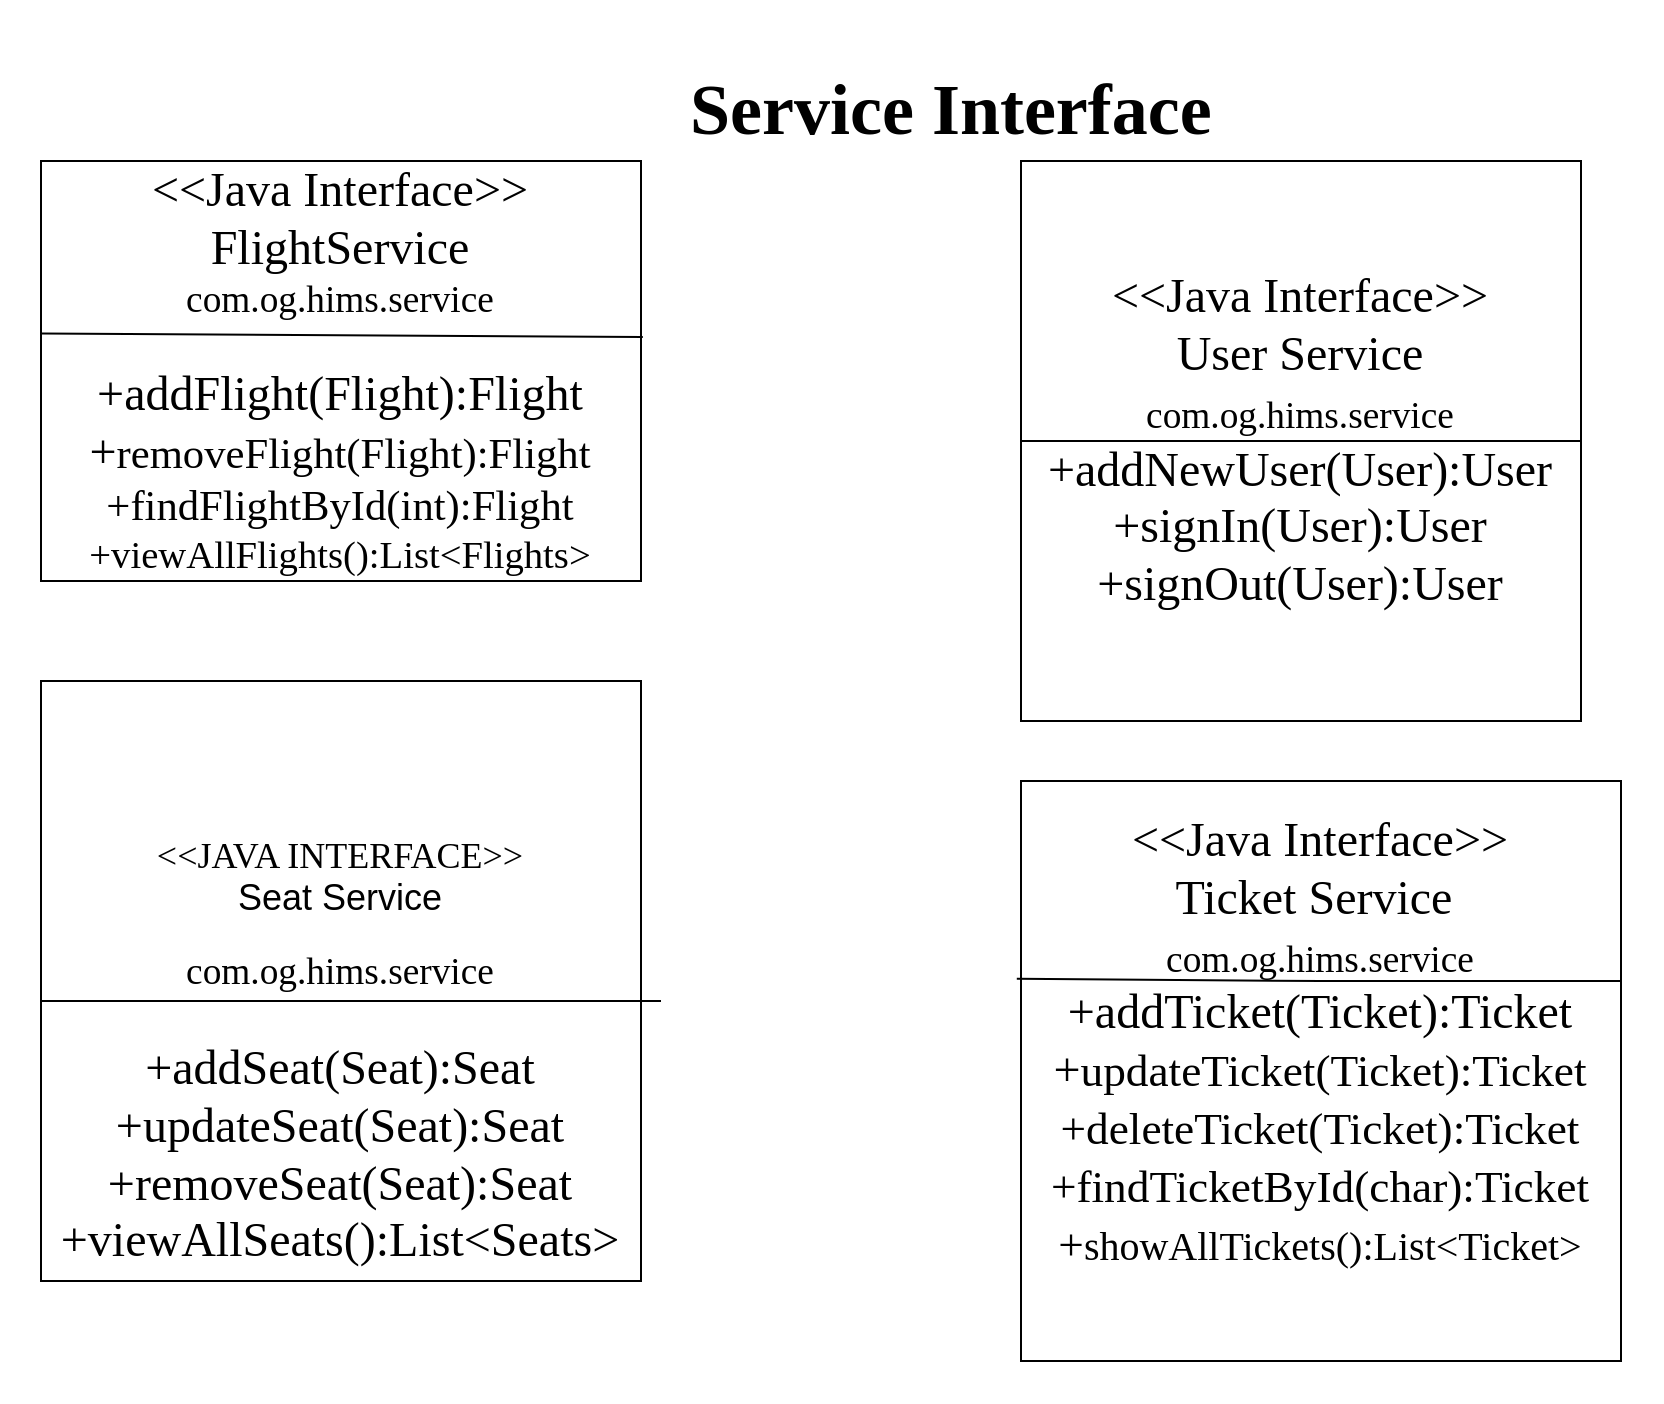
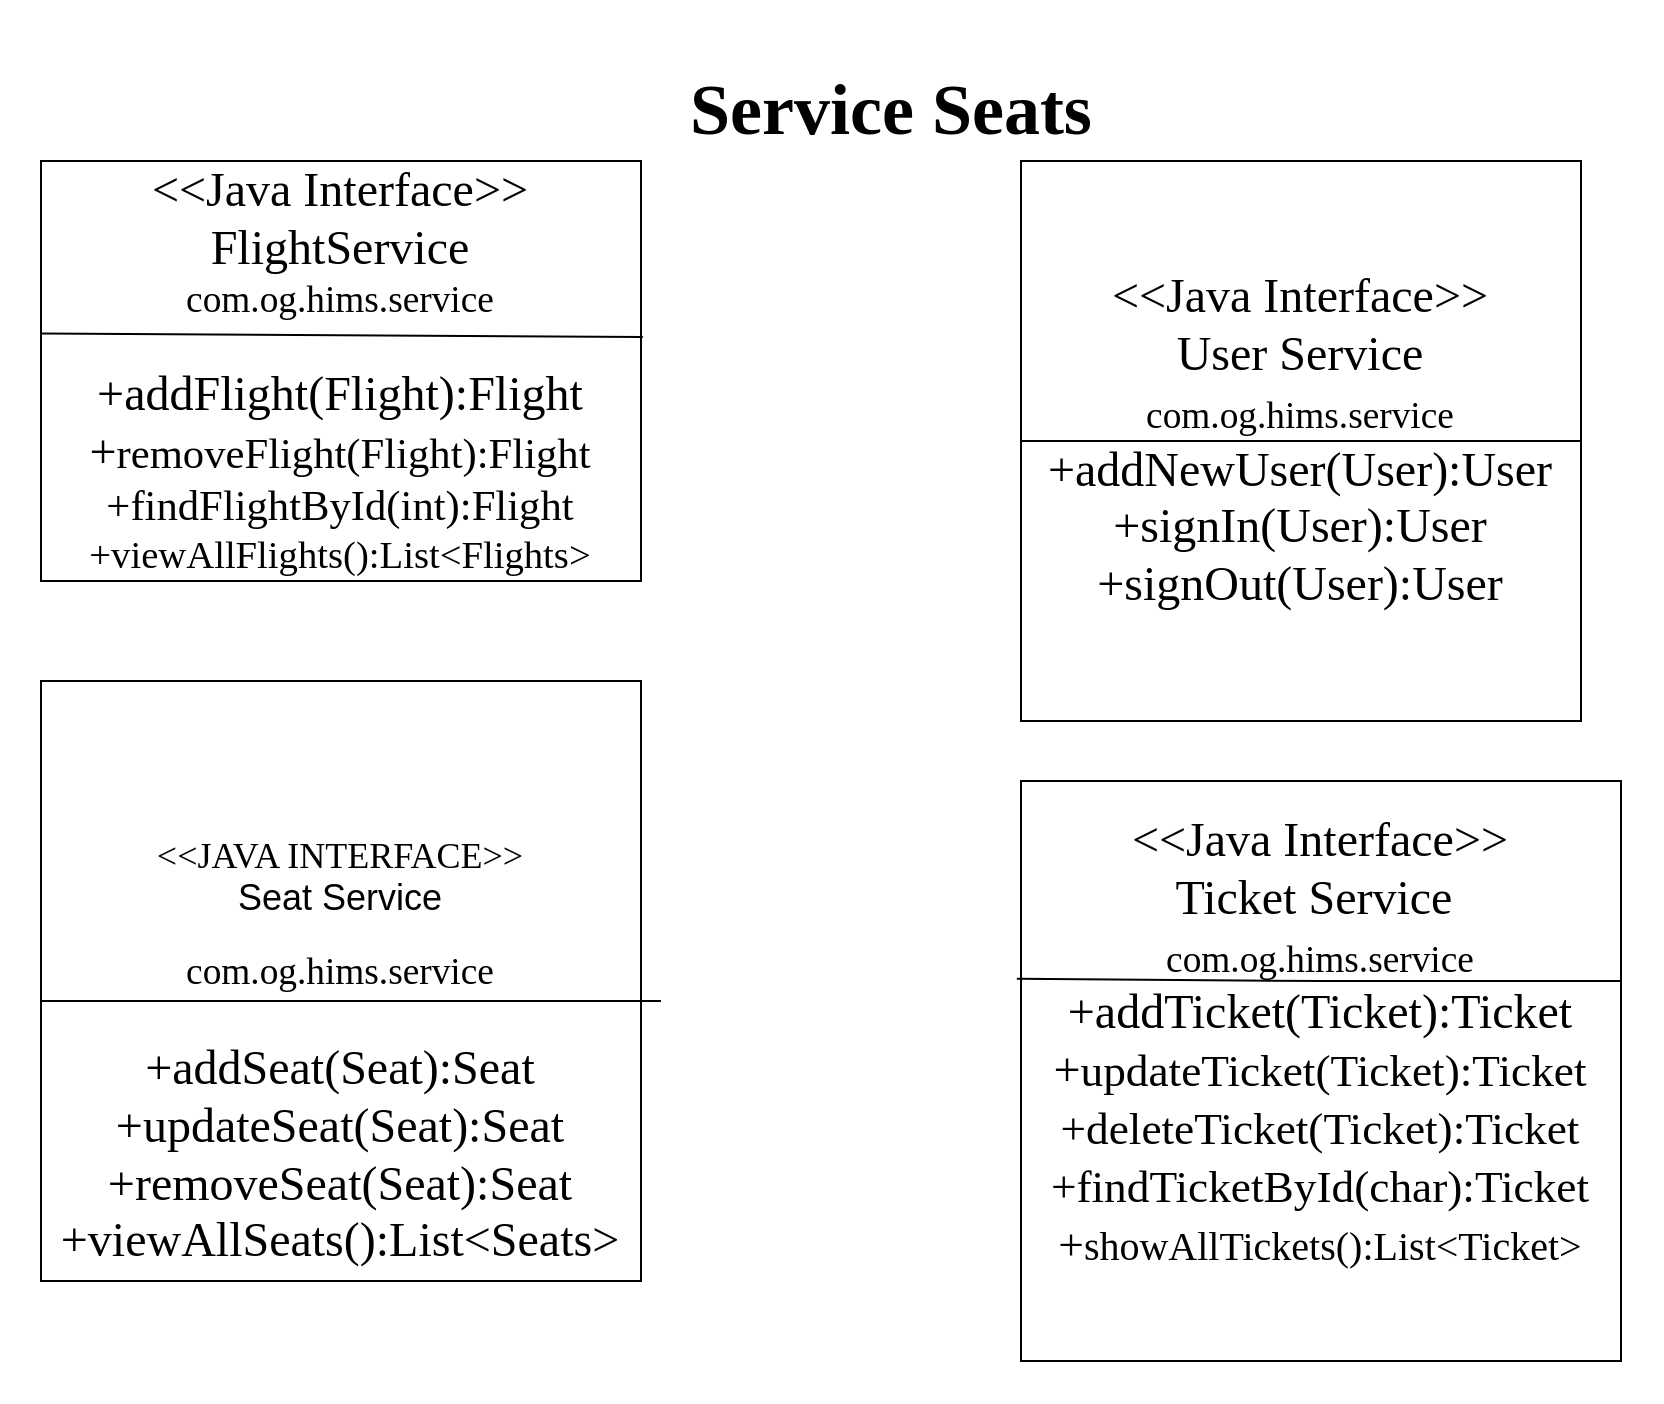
node "Service Interface": label "Service Interface" -> "Service Seats"
